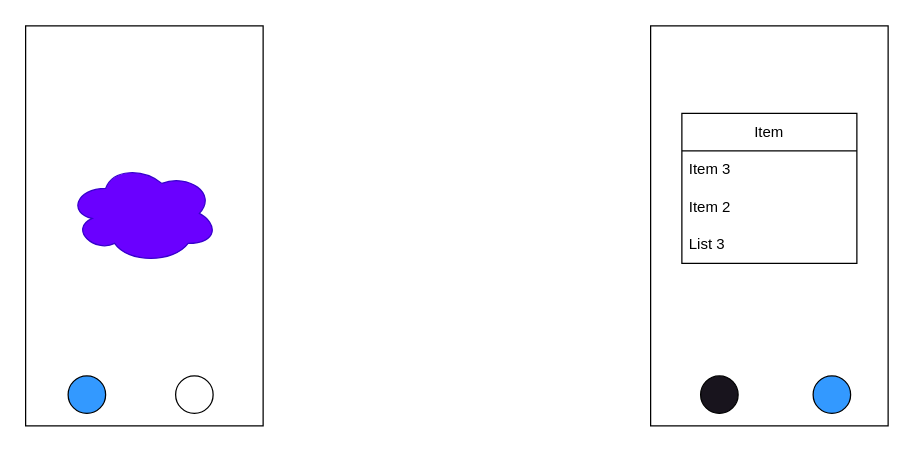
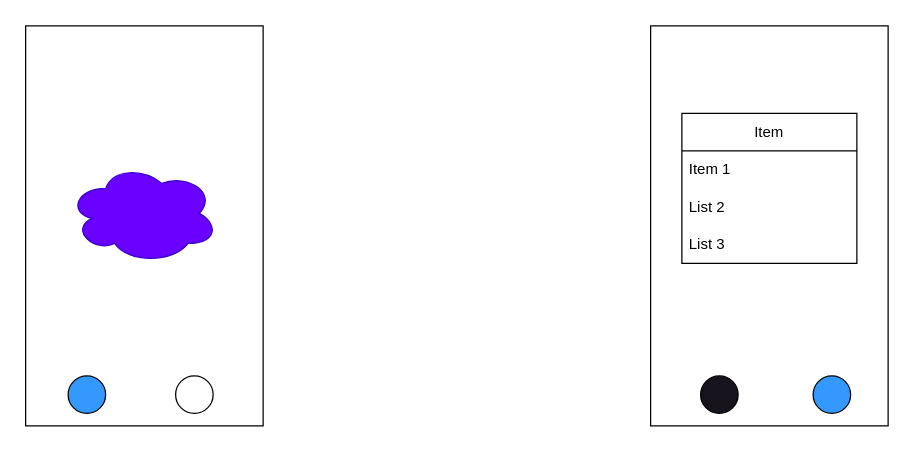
node "Item 3": label "Item 3" -> "Item 1"
node "Item 2": label "Item 2" -> "List 2"
